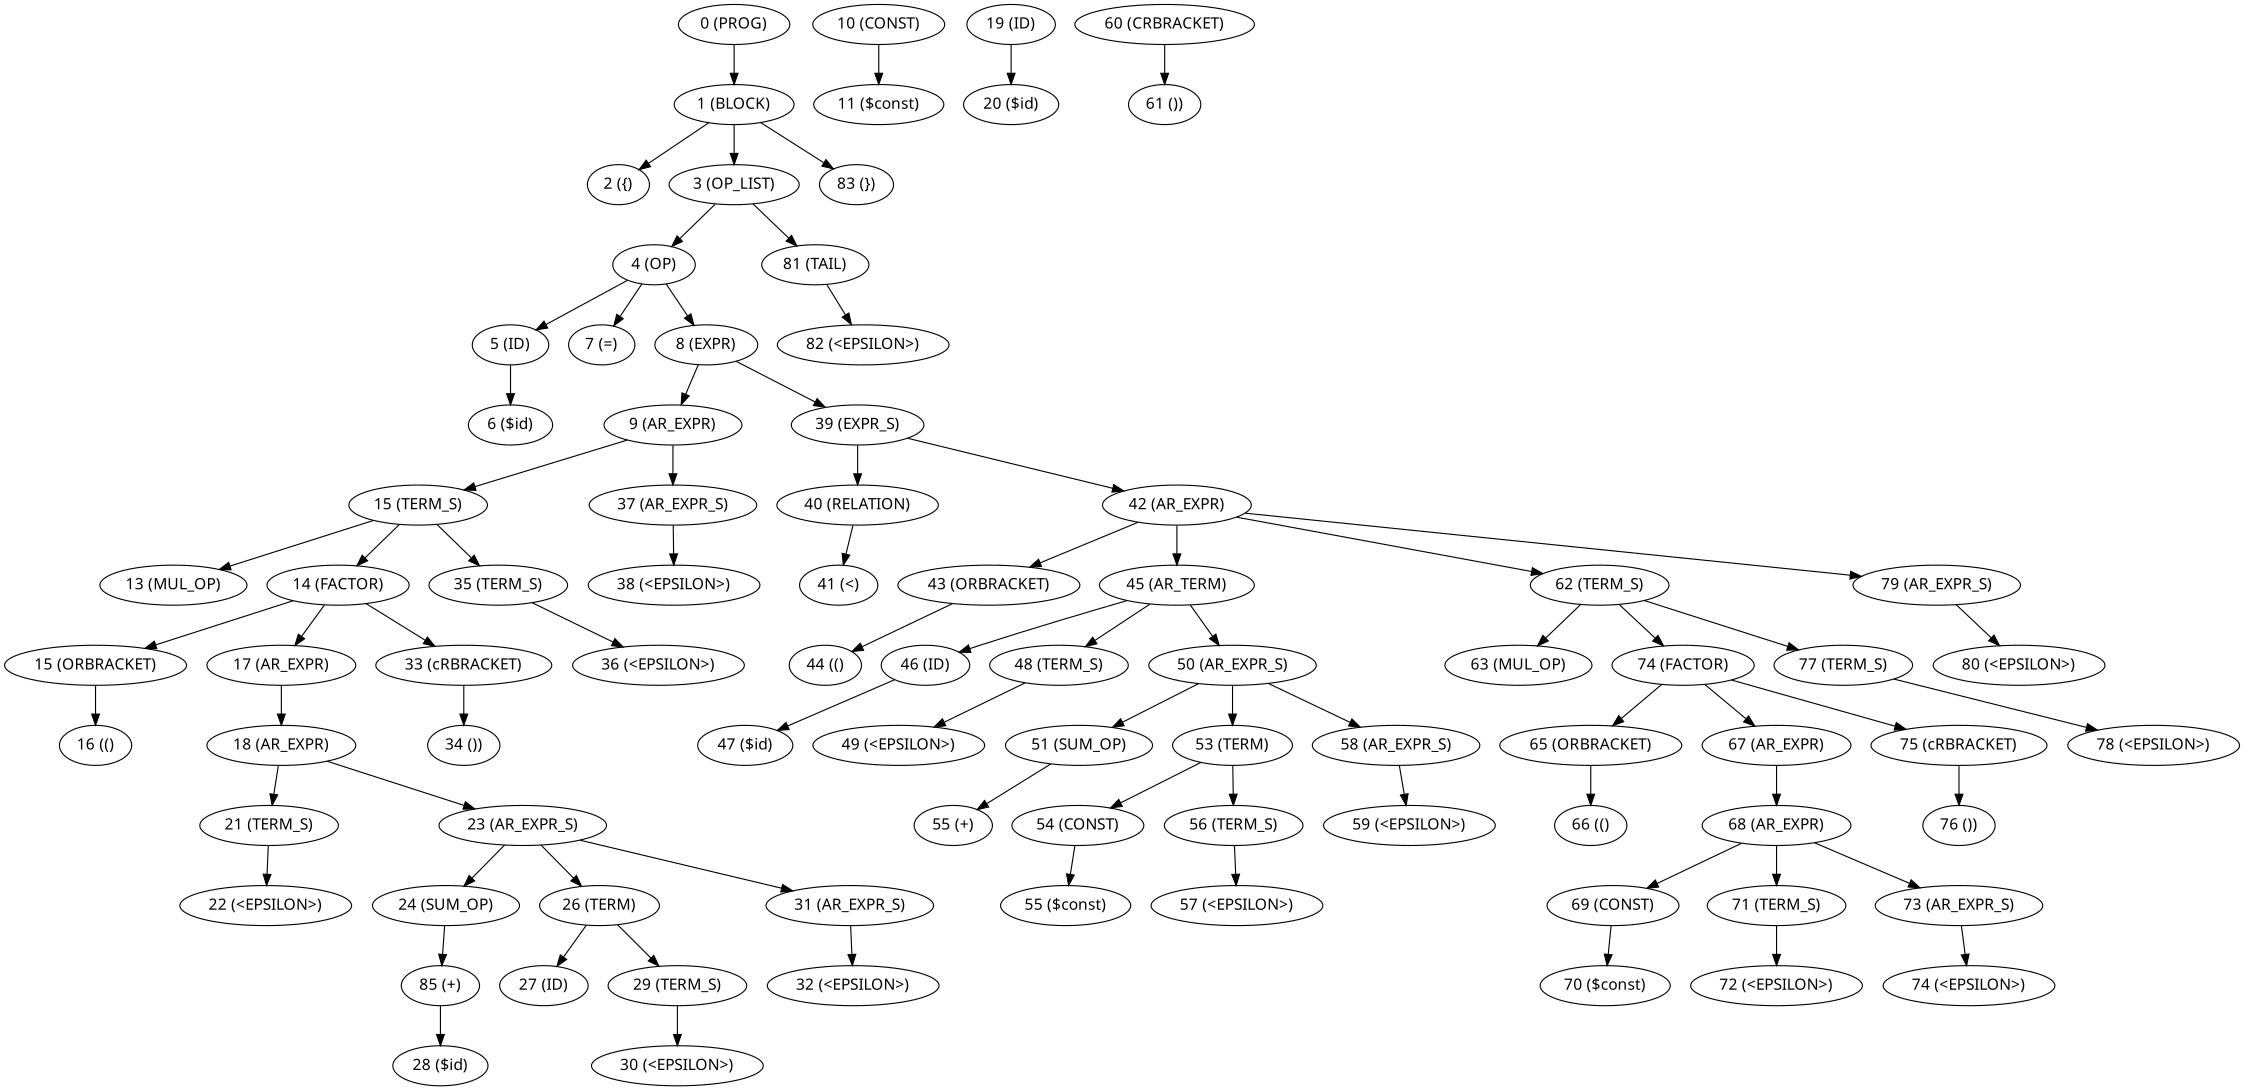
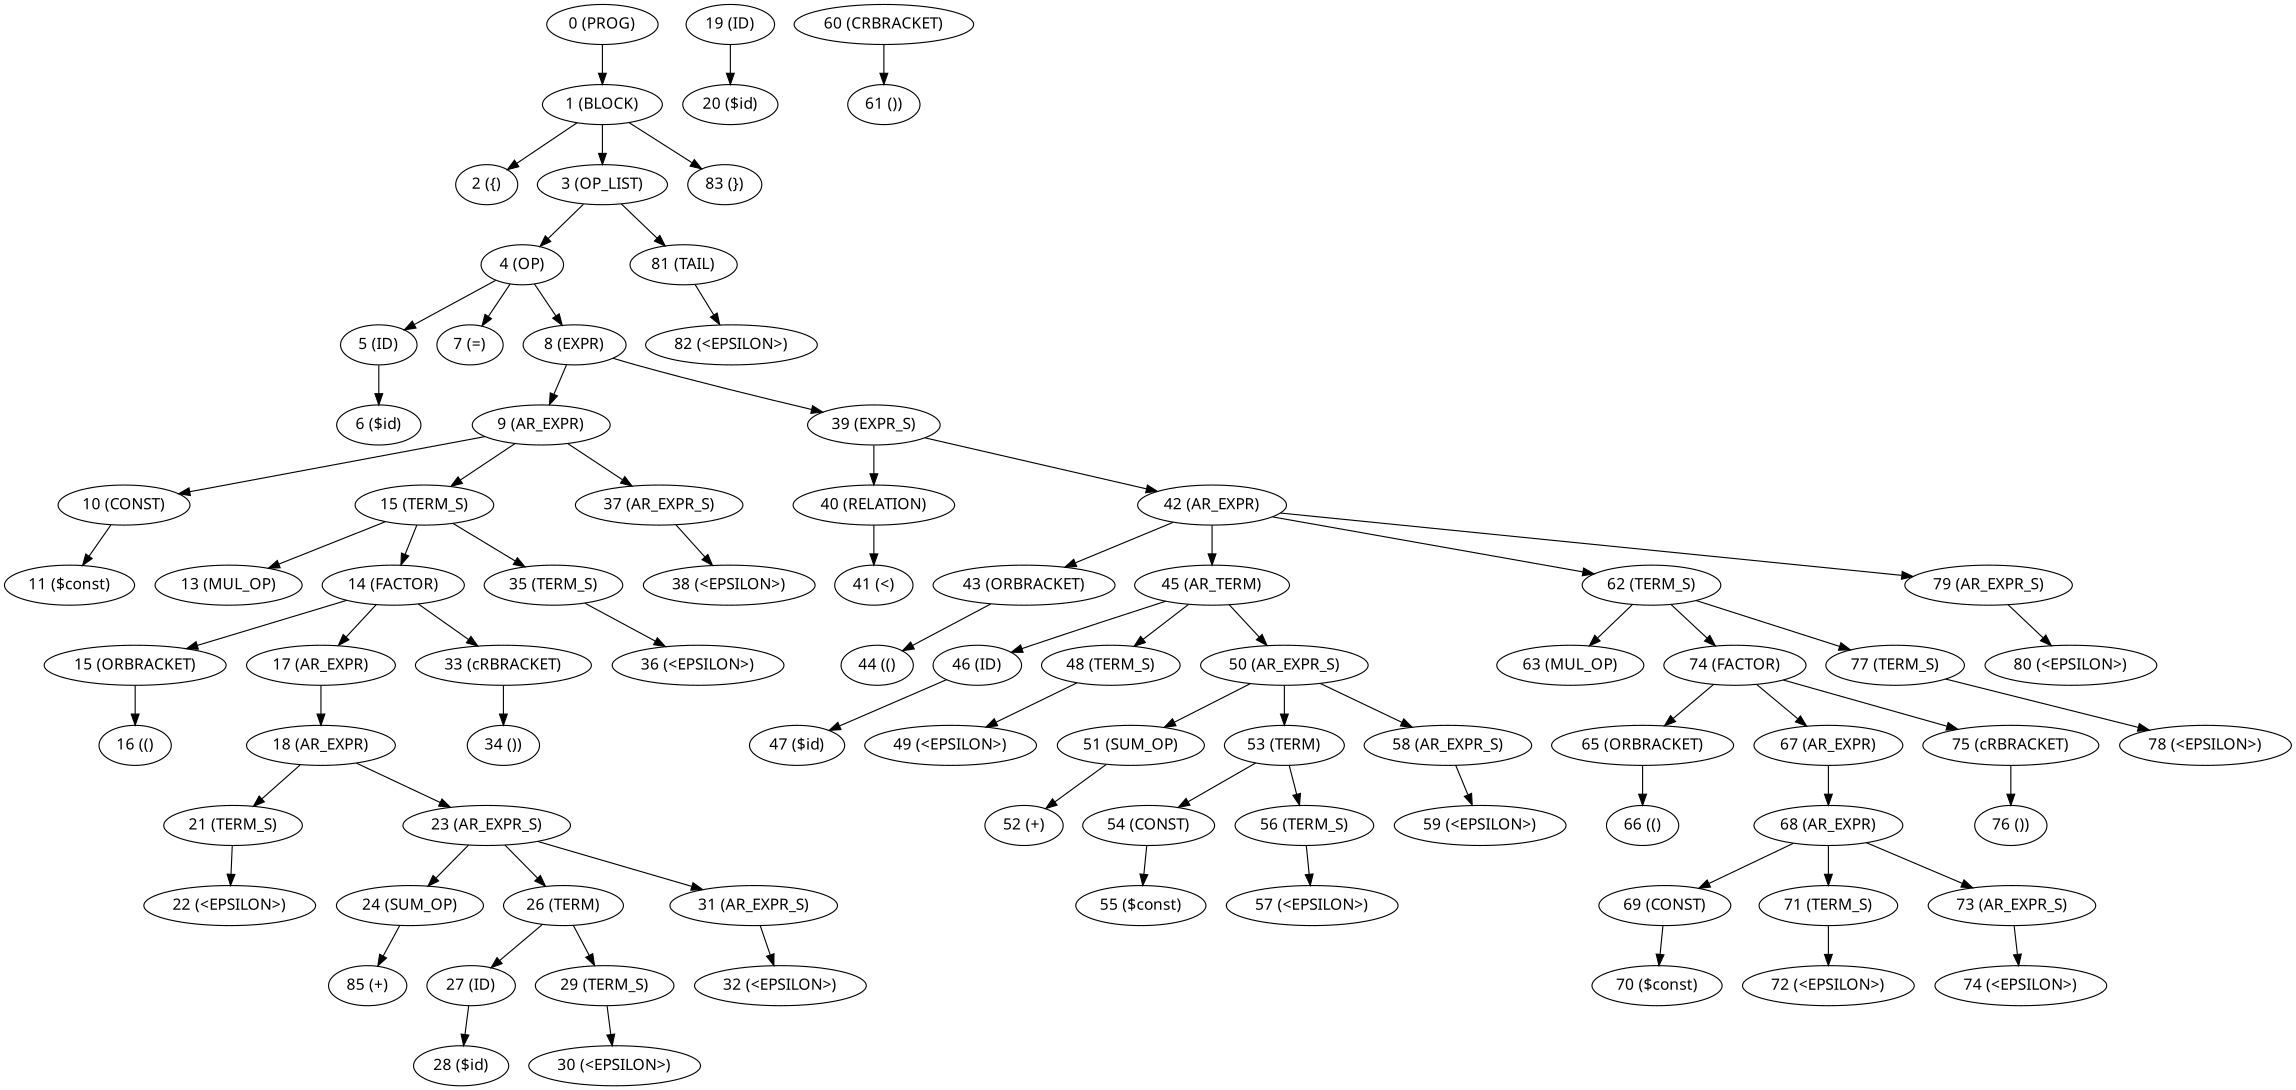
edge "9 (AR_EXPR)" -> "10 (CONST)": added
node "55 (+)": label "55 (+)" -> "52 (+)"
edge "85 (+)" -> "28 ($id)": now "27 (ID)" -> "28 ($id)"
